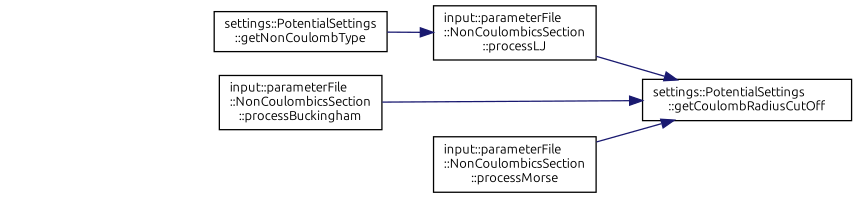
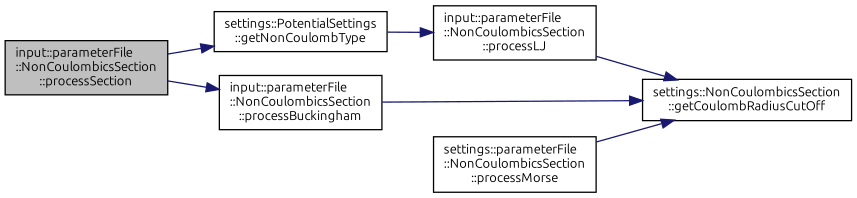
node "input::parameterFile ::NonCoulombicsSection ::processSection": added
node "settings::PotentialSettings ::getCoulombRadiusCutOff": label "settings::PotentialSettings ::getCoulombRadiusCutOff" -> "settings::NonCoulombicsSection ::getCoulombRadiusCutOff"
node "input::parameterFile ::NonCoulombicsSection ::processMorse": label "input::parameterFile ::NonCoulombicsSection ::processMorse" -> "settings::parameterFile ::NonCoulombicsSection ::processMorse"
